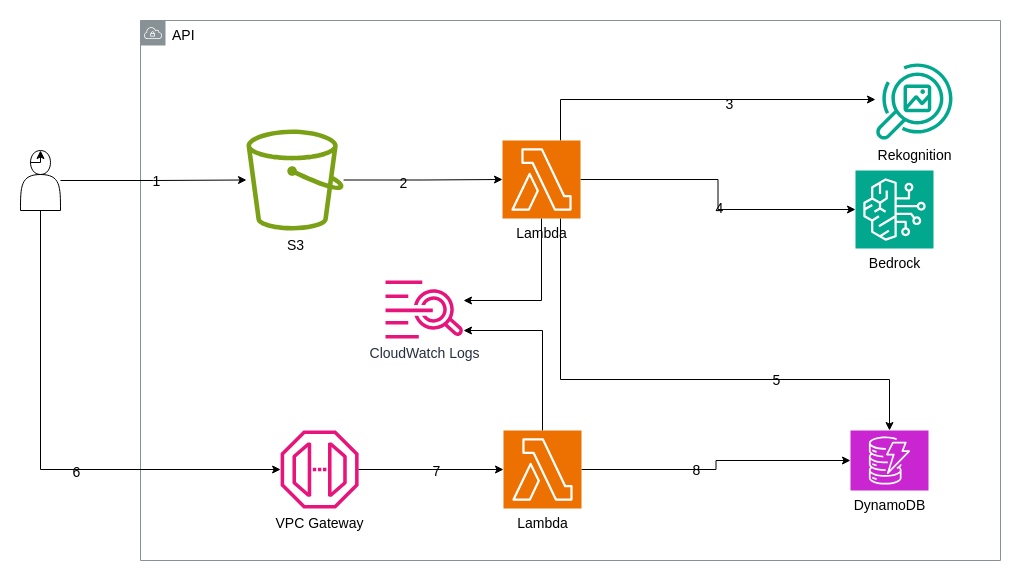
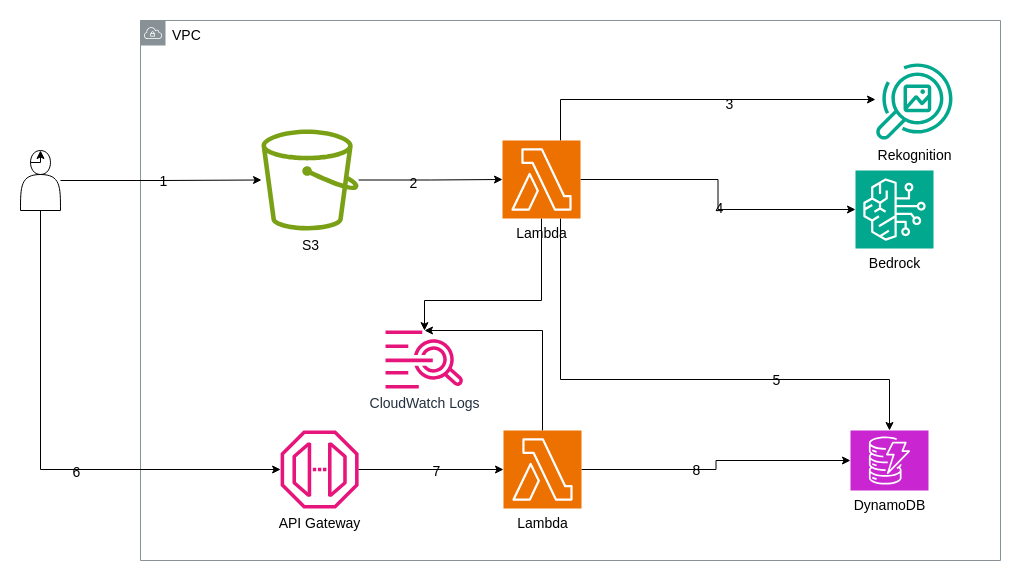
node "API": label "API" -> "VPC"
node "S3": moved (295, 180) -> (310, 180)
node "CloudWatch Logs": moved (425, 310) -> (425, 360)
node "VPC Gateway": label "VPC Gateway" -> "API Gateway"
